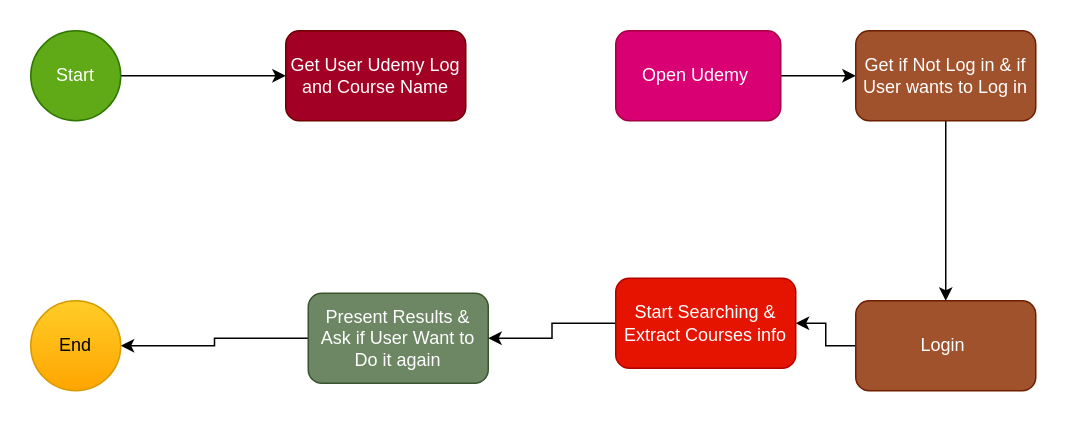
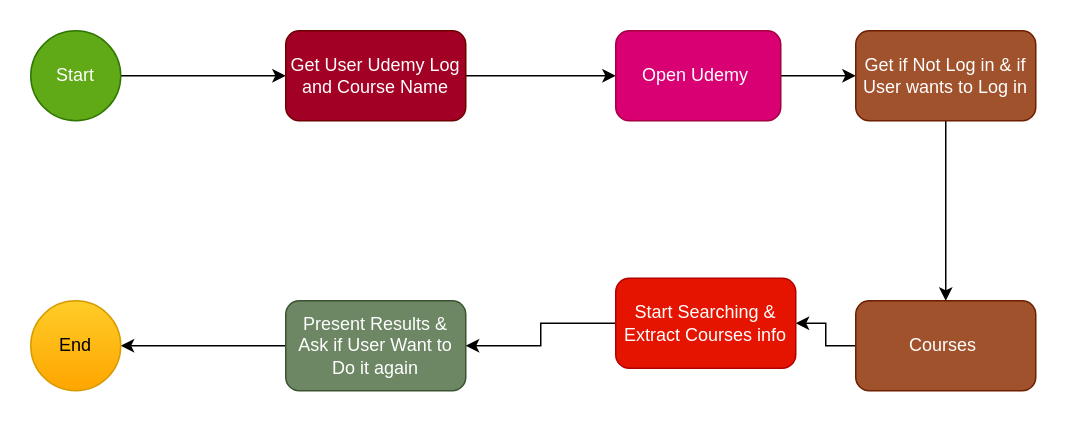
edge "Get User Udemy Log and Course Name" -> "Open Udemy": added
node "Present Results & Ask if User Want to Do it again": moved (398, 338) -> (376, 346)
node "Login": label "Login" -> "Courses"
